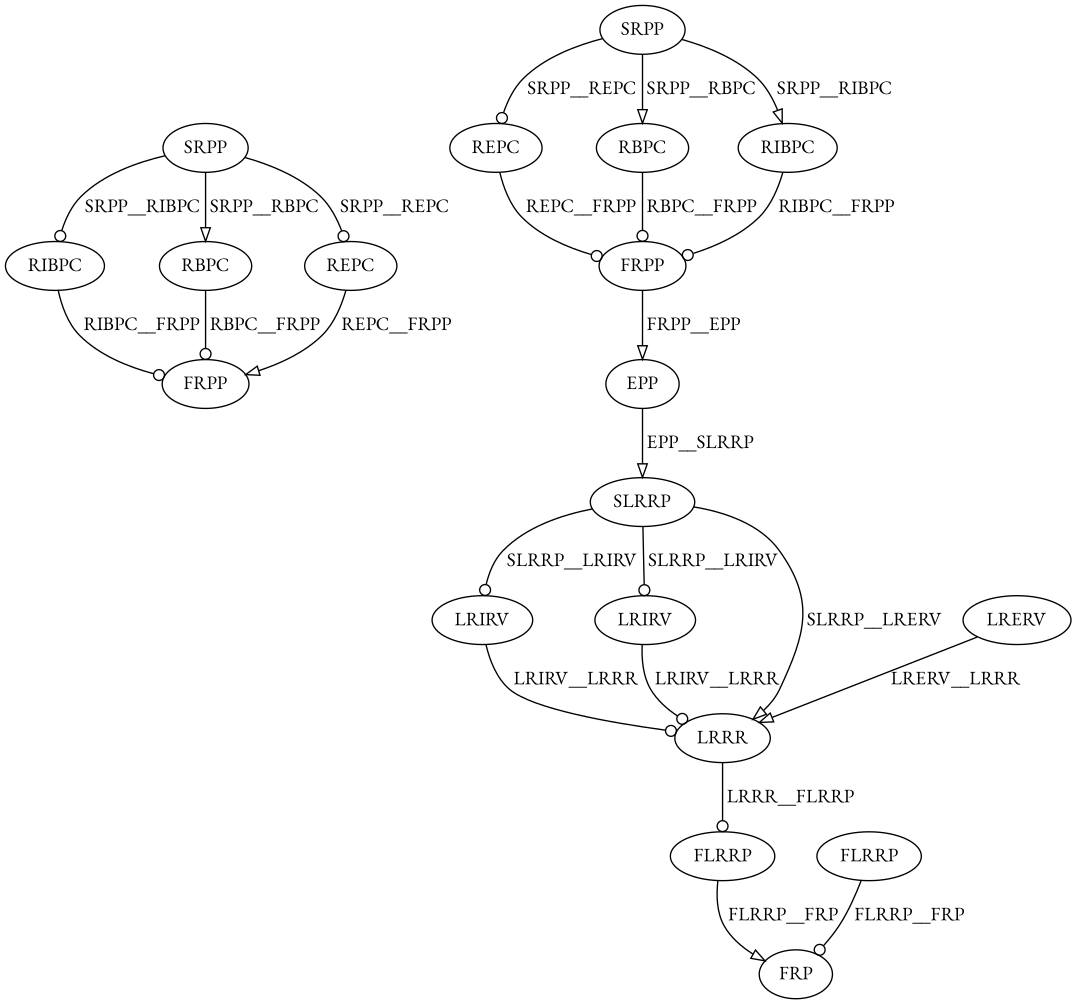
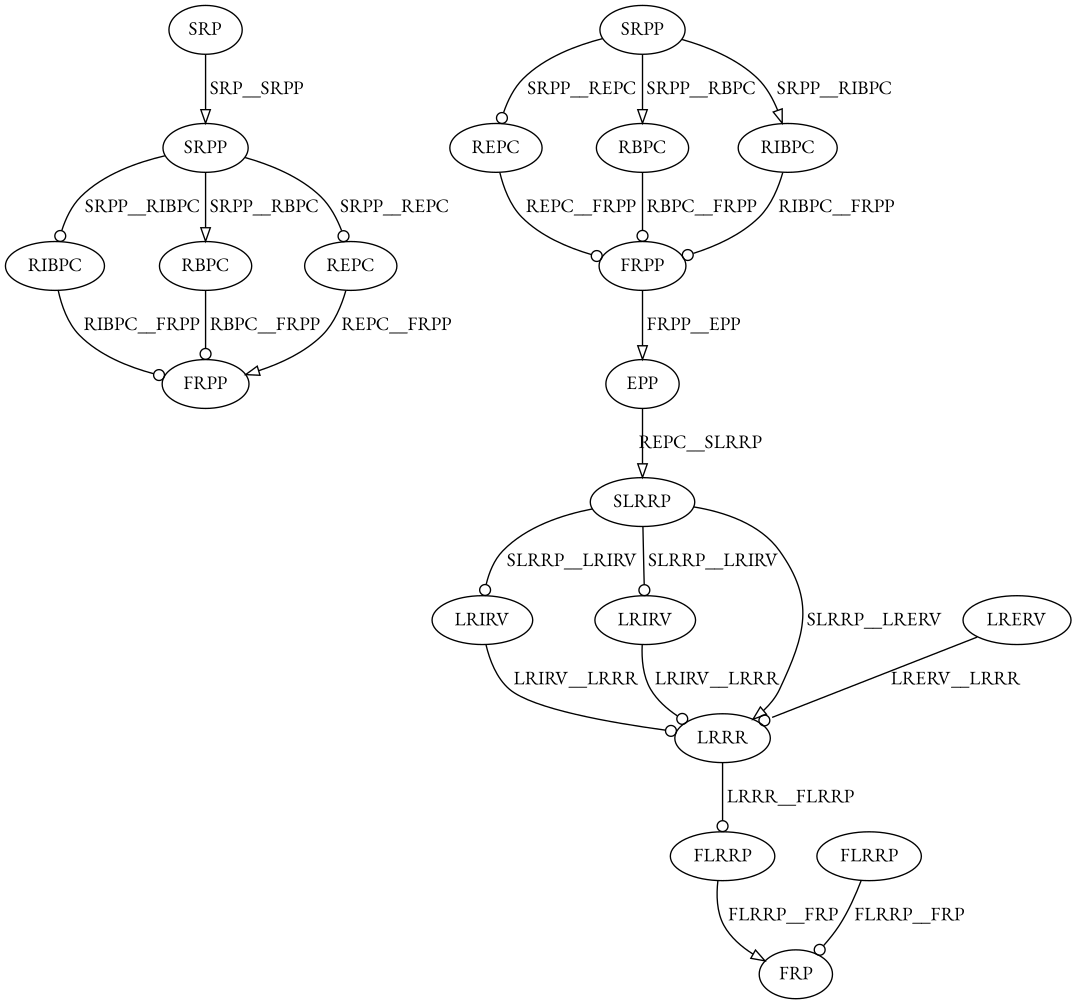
node "SRP": added
edge "EPP" -> "SLRRP": label " EPP__SLRRP" -> " REPC__SLRRP"
edge "LRERV" -> "LRRR": arrowhead onormal -> odot
